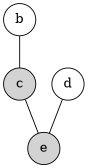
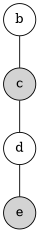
edge "c" -- "e": now "c" -- "d"
